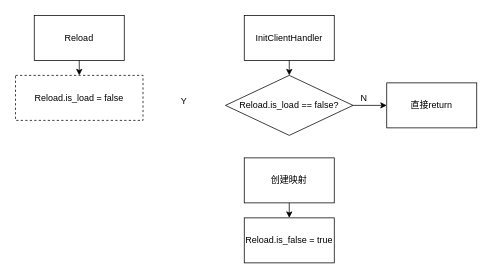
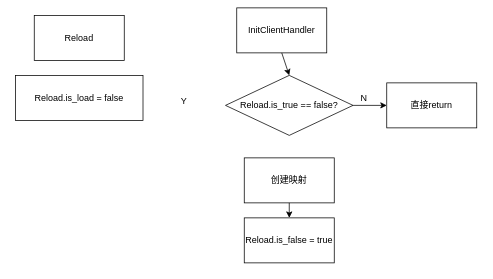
node "InitClientHandler": moved (289, 38) -> (282, 30)
edge "Reload" -> "Reload.is_load = false": removed
node "Reload.is_load = false": style dashed -> solid
node "Reload.is_load == false?": label "Reload.is_load == false?" -> "Reload.is_true == false?"
